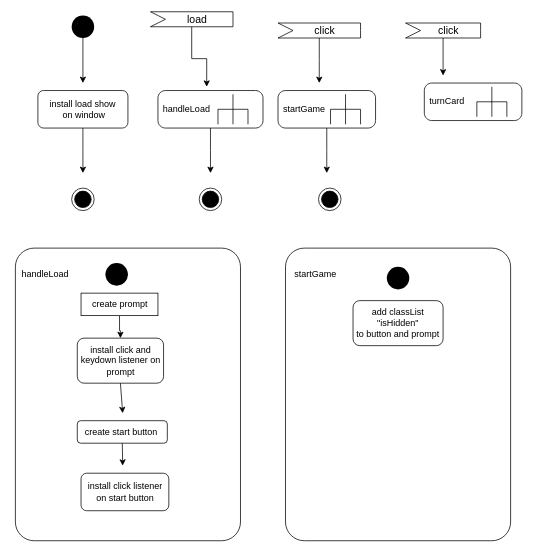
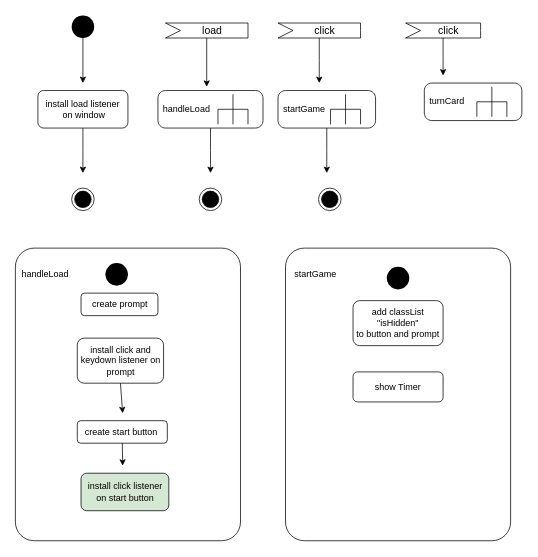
node "load": moved (192, 19) -> (207, 30)
node "install load show on window": label "install load show on window" -> "install load listener on window"
node "create prompt": shape rectangle -> rounded rectangle
edge "create prompt" -> "install click and keydown listener on prompt": removed
node "show Timer": added
node "install click listener on start button": fillcolor #ffffff -> #d5e8d4
